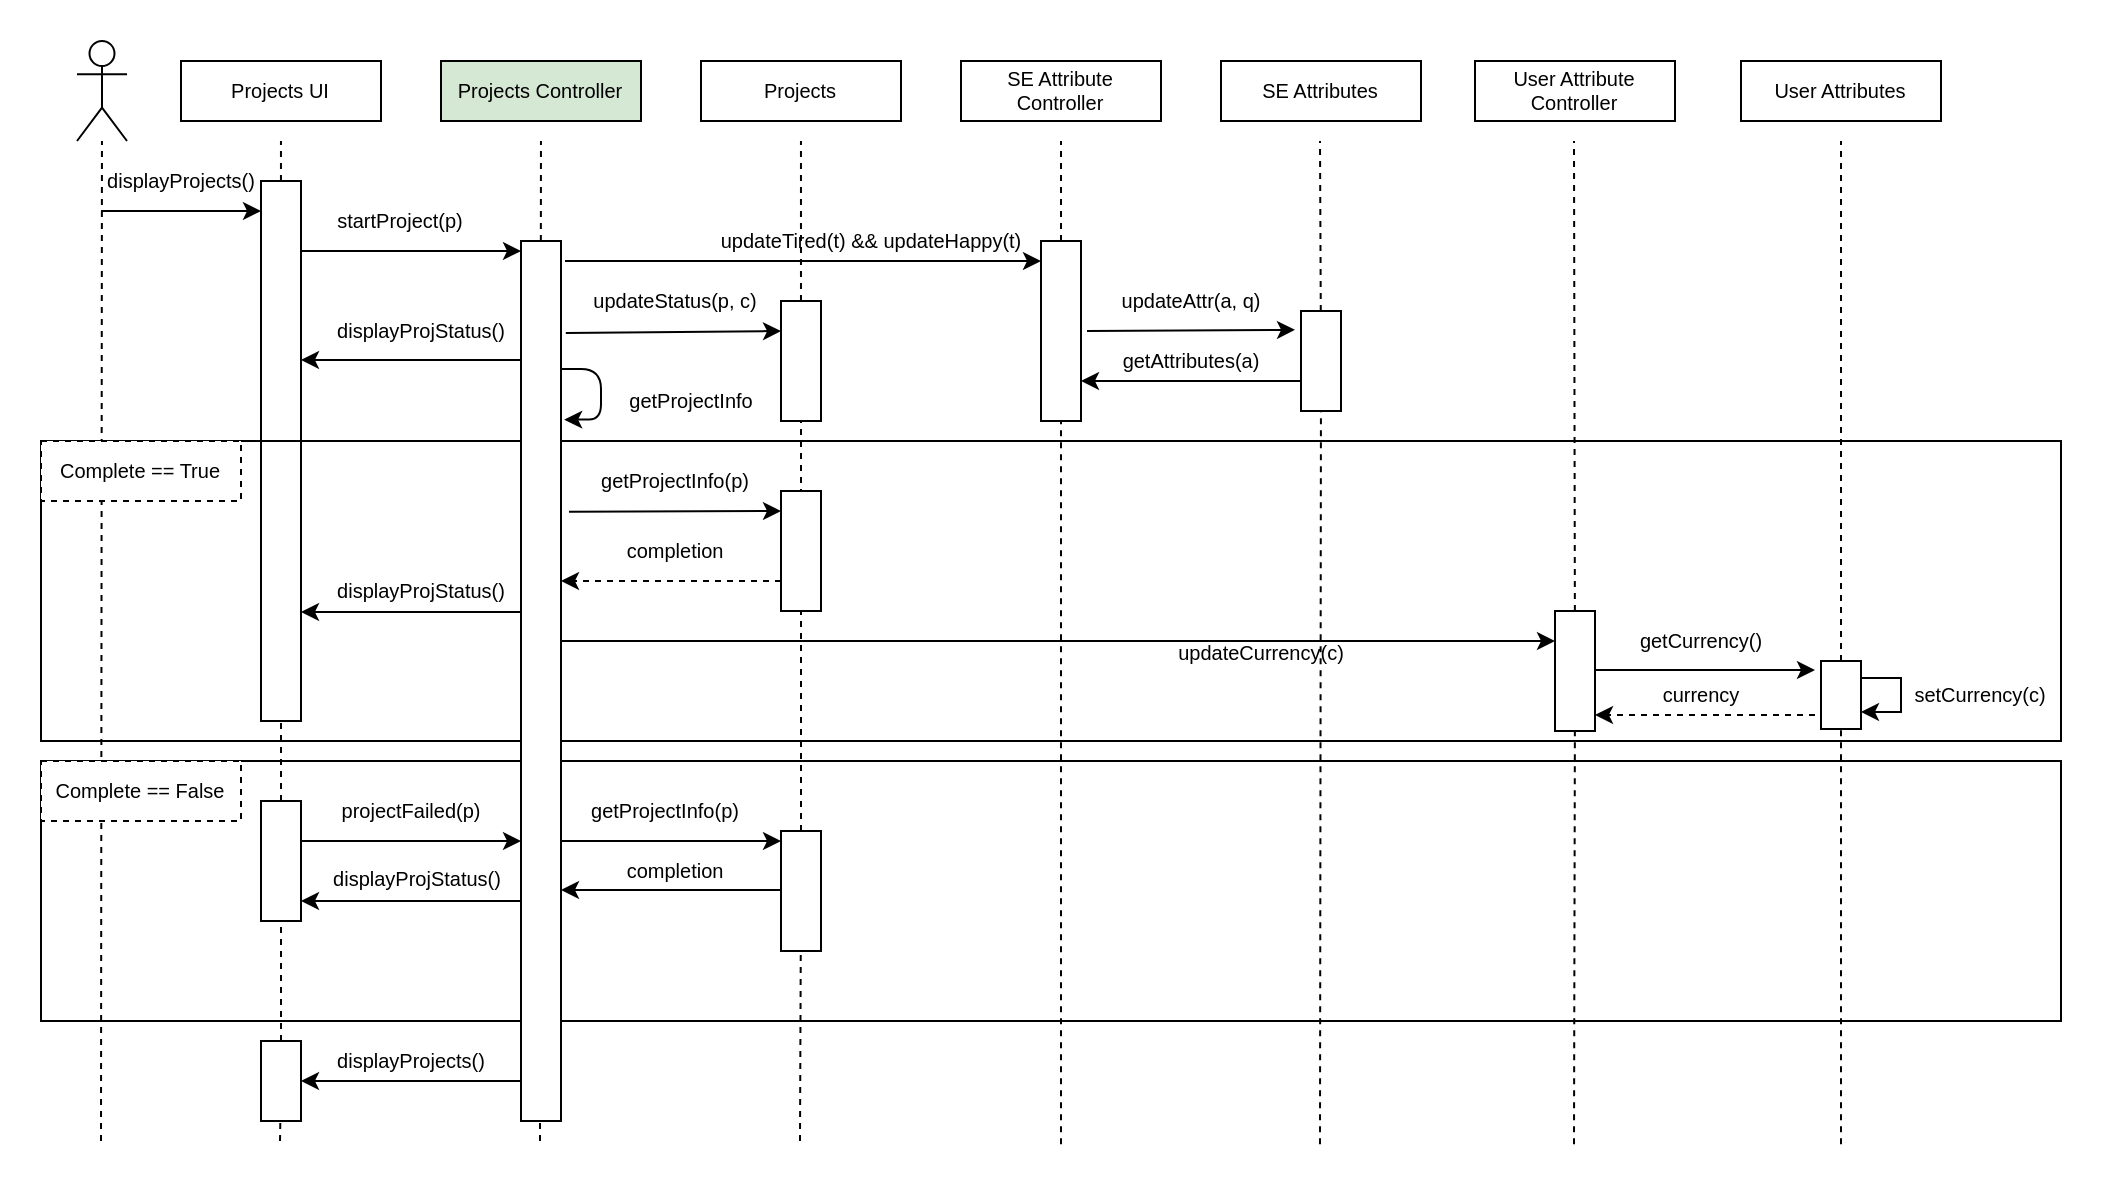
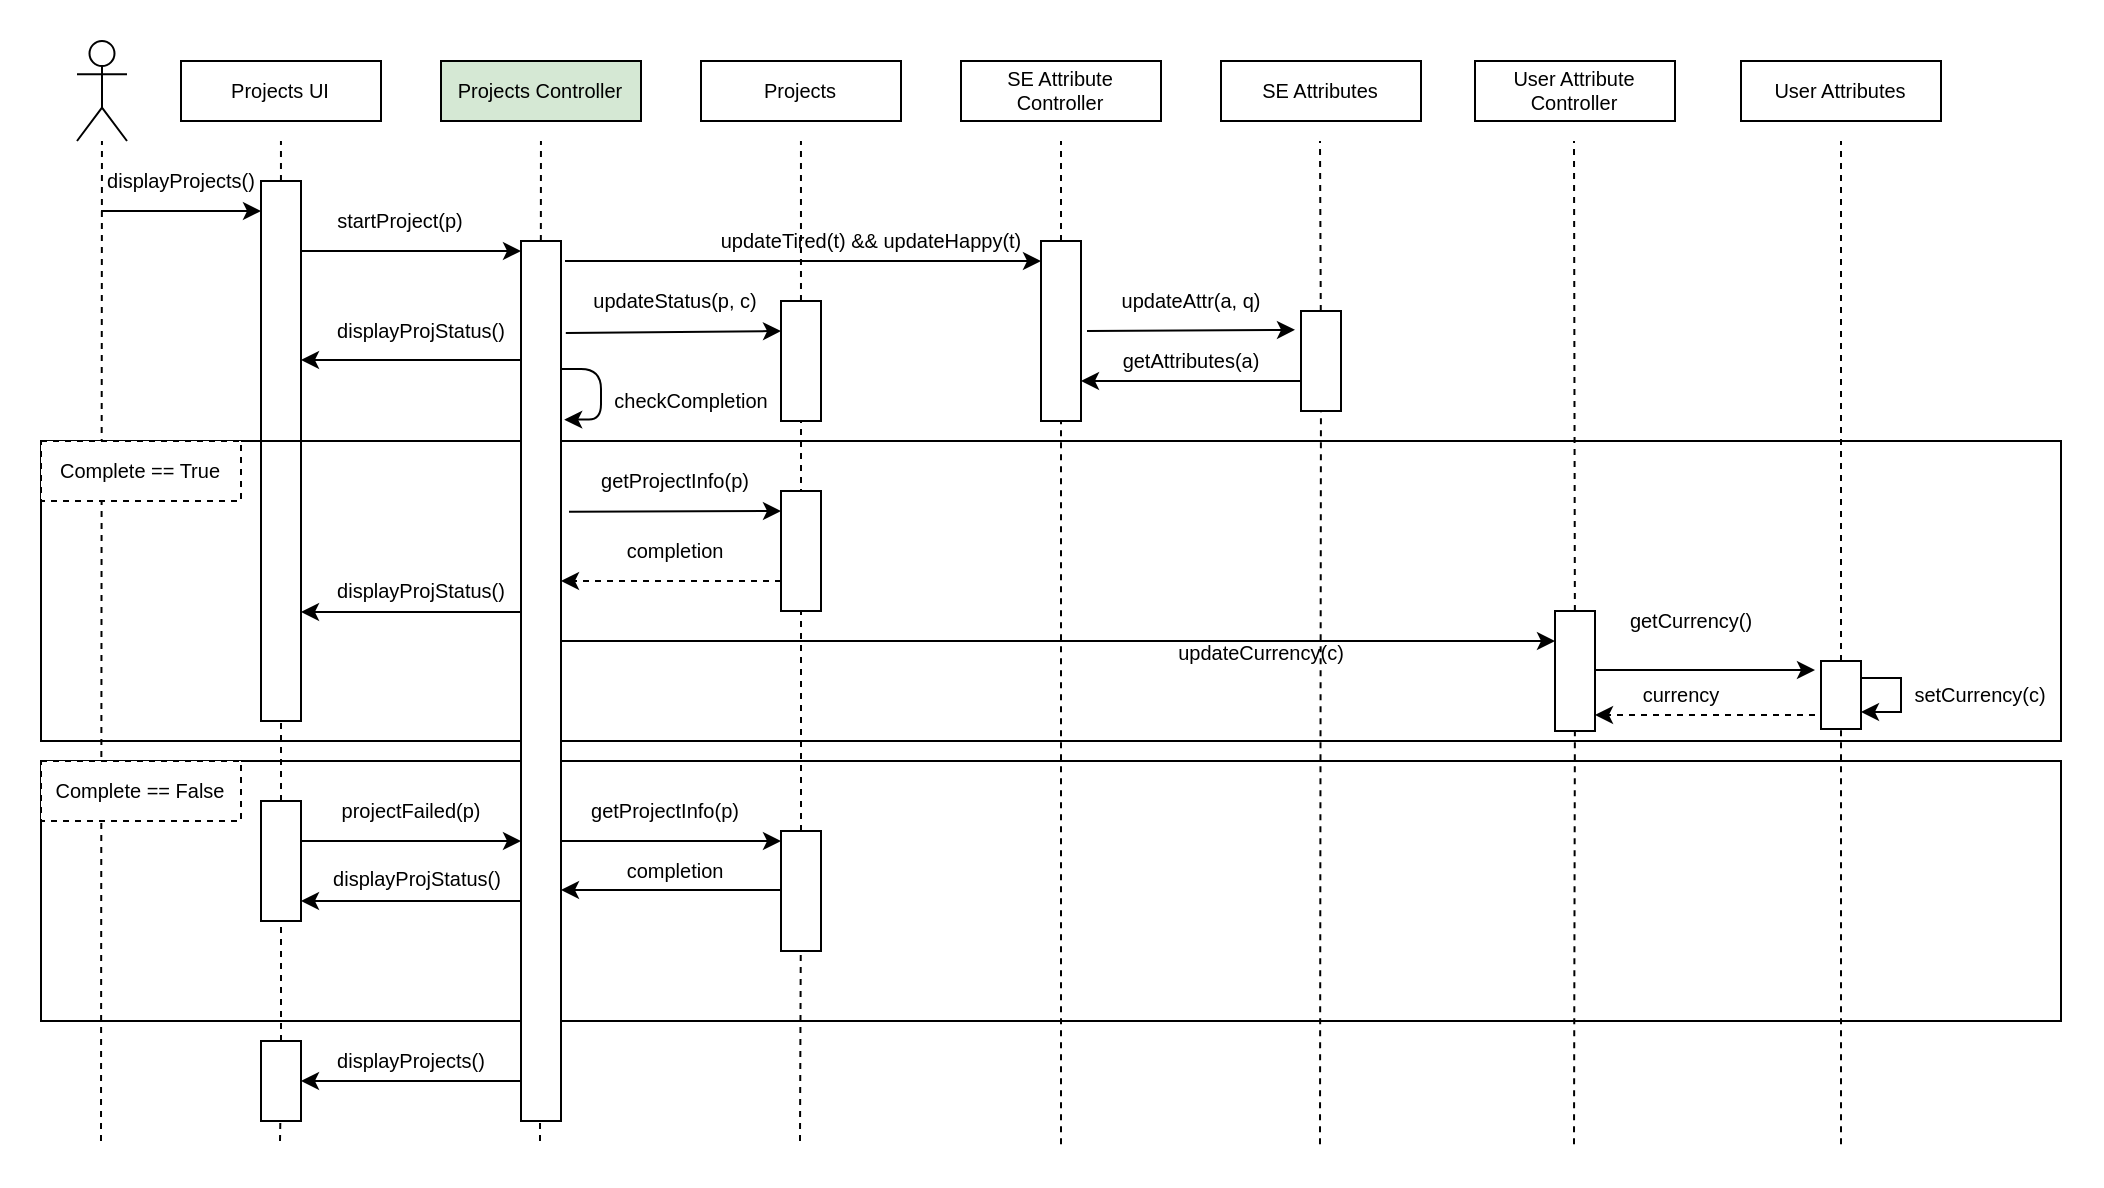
node "getProjectInfo": label "getProjectInfo" -> "checkCompletion"
node "getCurrency()": moved (1701, 641) -> (1691, 621)
node "currency": moved (1701, 695) -> (1681, 695)
